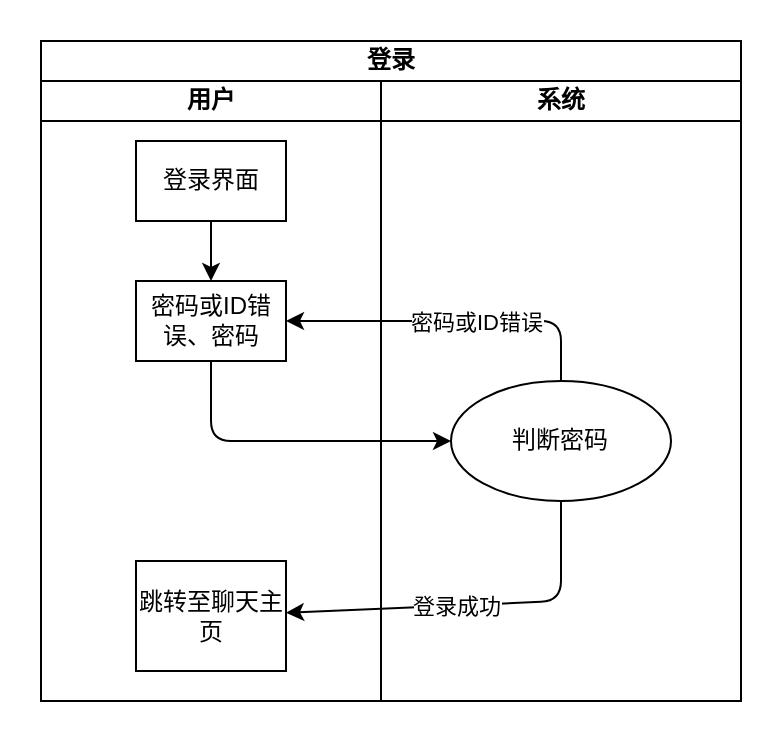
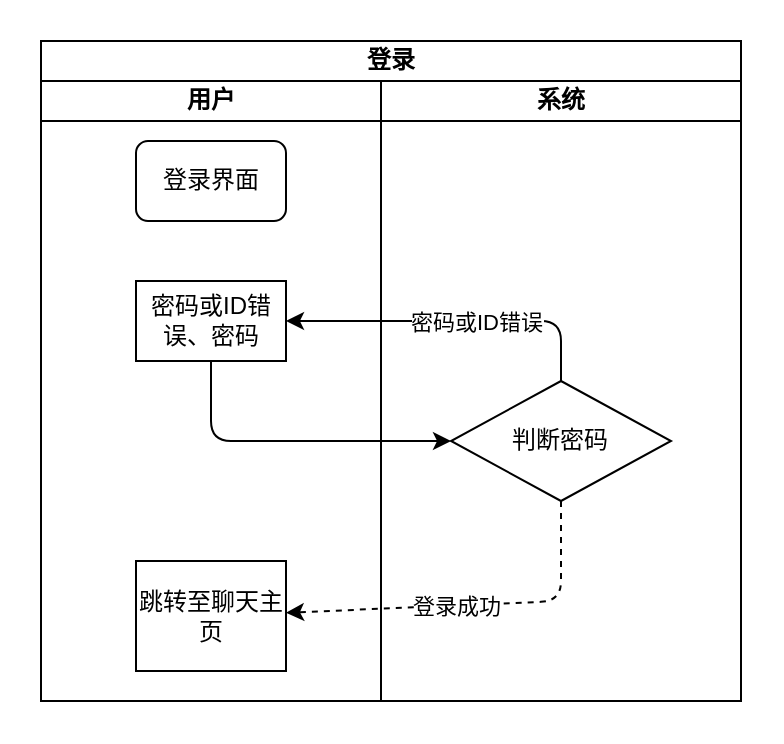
node "登录界面": shape rectangle -> rounded rectangle
edge "登录界面" -> "密码或ID错误、密码": removed
node "判断密码": shape ellipse -> diamond
edge "判断密码" -> "跳转至聊天主页": style solid -> dashed
